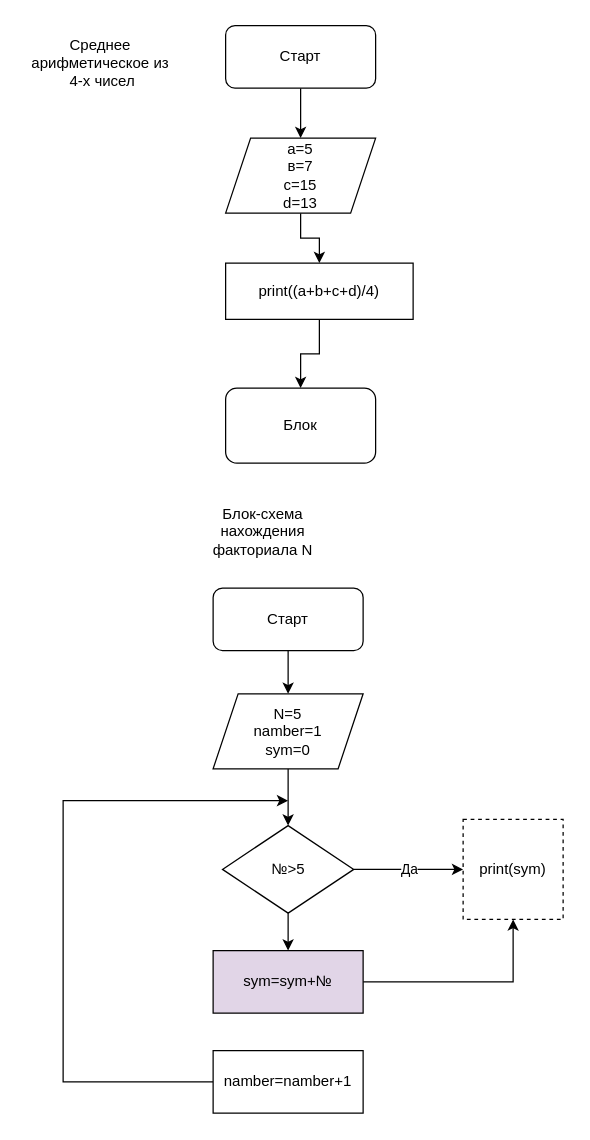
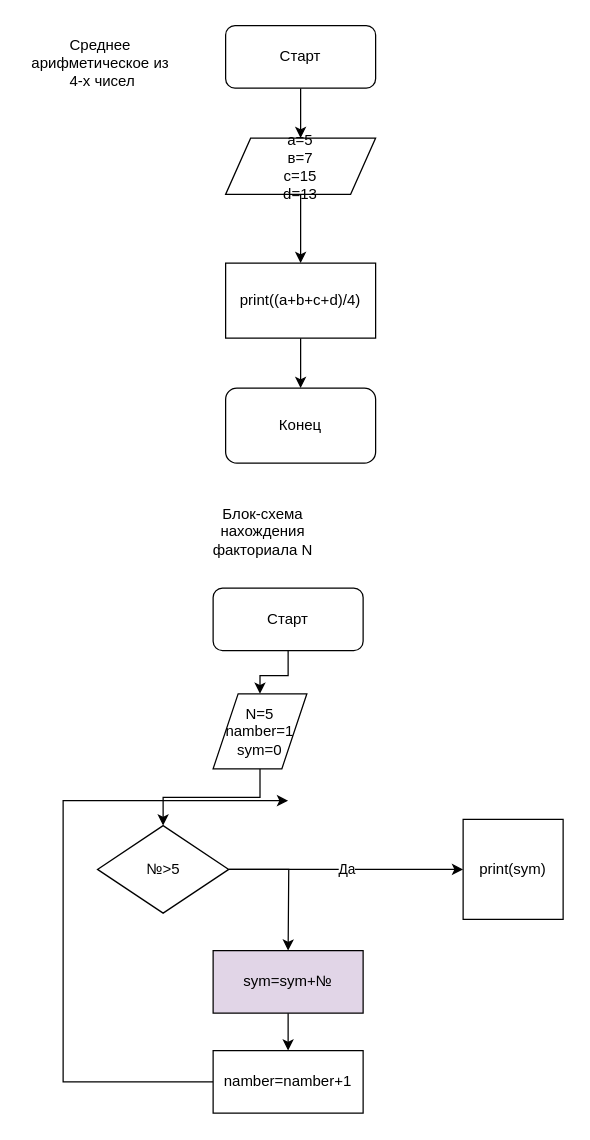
node "а=5 в=7 с=15 d=13": size 150x75 -> 150x56
node "print((a+b+c+d)/4)": size 188x56 -> 150x75
node "Блок": label "Блок" -> "Конец"
node "N=5 namber=1 sym=0": size 150x75 -> 94x75
node "№>5": moved (288, 869) -> (163, 869)
node "print(sym)": style dashed -> solid
edge "sym=sym+№" -> "print(sym)": now "sym=sym+№" -> "namber=namber+1"
